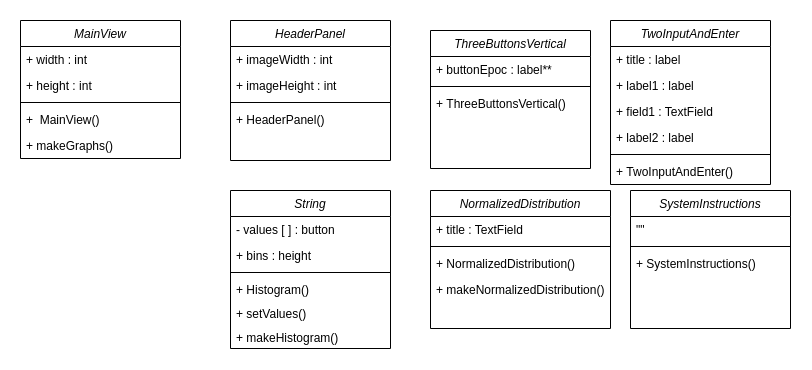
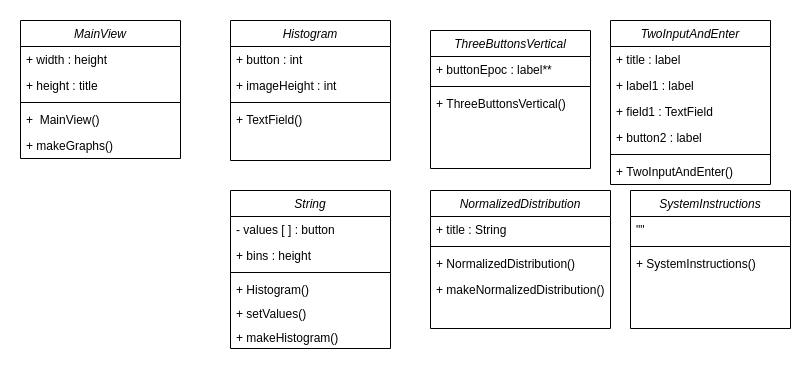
node "HeaderPanel": label "HeaderPanel" -> "Histogram"
node "+ width : int": label "+ width : int" -> "+ width : height"
node "+ imageWidth : int": label "+ imageWidth : int" -> "+ button : int"
node "+ height : int": label "+ height : int" -> "+ height : title"
node "+ HeaderPanel()": label "+ HeaderPanel()" -> "+ TextField()"
node "+ label2 : label": label "+ label2 : label" -> "+ button2 : label"
node "+ title : TextField": label "+ title : TextField" -> "+ title : String"
